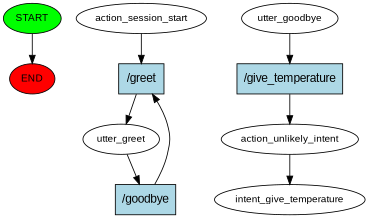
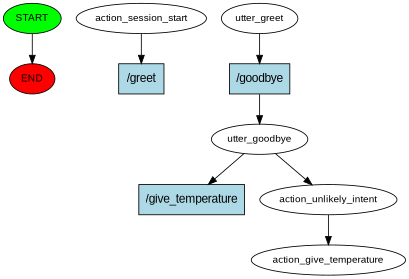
edge "/greet" -> "utter_greet": removed
edge "/give_temperature" -> "action_unlikely_intent": now "utter_goodbye" -> "action_unlikely_intent"
edge "/goodbye" -> "/greet": now "/goodbye" -> "utter_goodbye"
node "intent_give_temperature": label "intent_give_temperature" -> "action_give_temperature"
